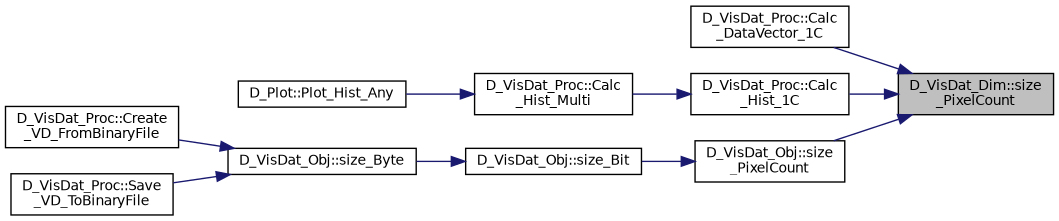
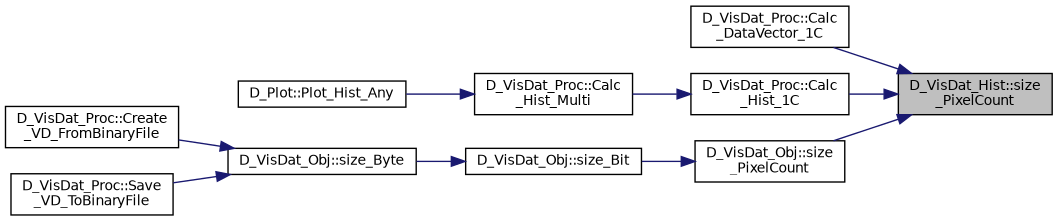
node "D_VisDat_Dim::size _PixelCount": label "D_VisDat_Dim::size _PixelCount" -> "D_VisDat_Hist::size _PixelCount"
